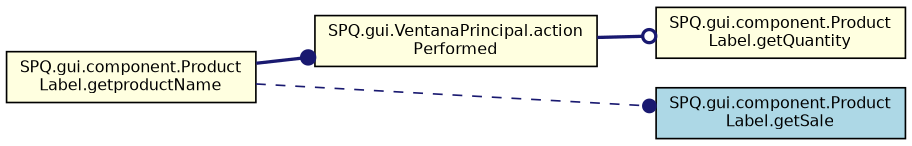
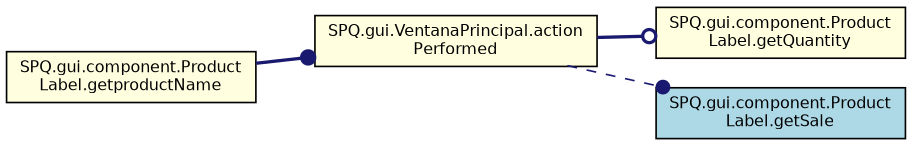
edge "SPQ.gui.component.Product Label.getproductName" -> "SPQ.gui.component.Product Label.getSale": now "SPQ.gui.VentanaPrincipal.action Performed" -> "SPQ.gui.component.Product Label.getSale"
